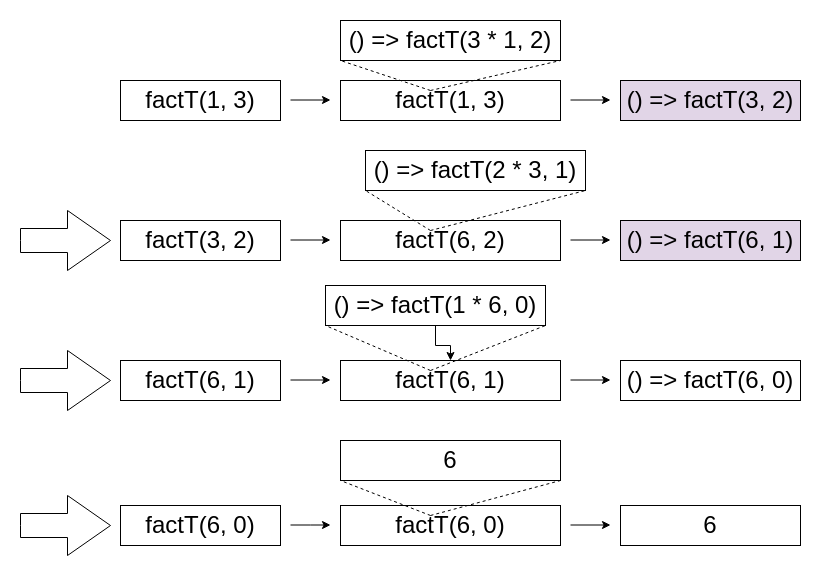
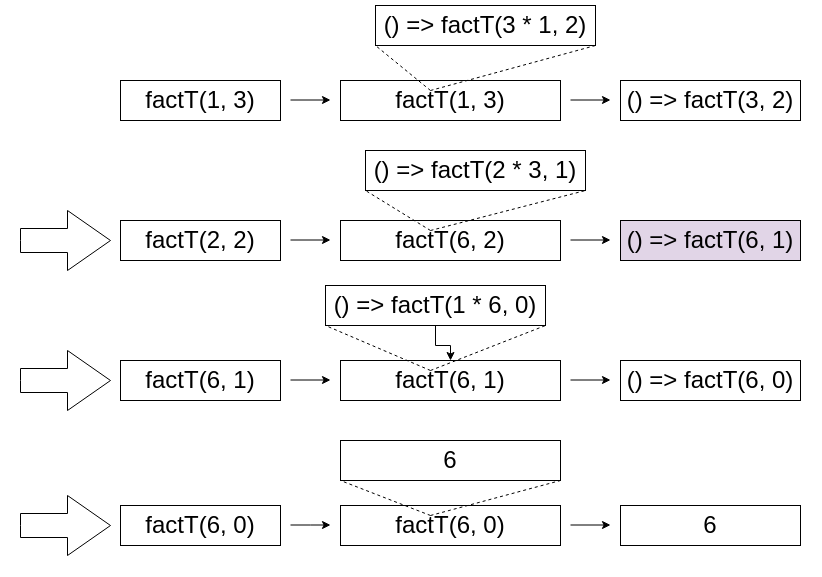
node "() => factT(3 * 1, 2)": moved (451, 41) -> (486, 26)
node "() => factT(3, 2)": fillcolor #e1d5e7 -> #ffffff
node "factT(3, 2)": label "factT(3, 2)" -> "factT(2, 2)"
